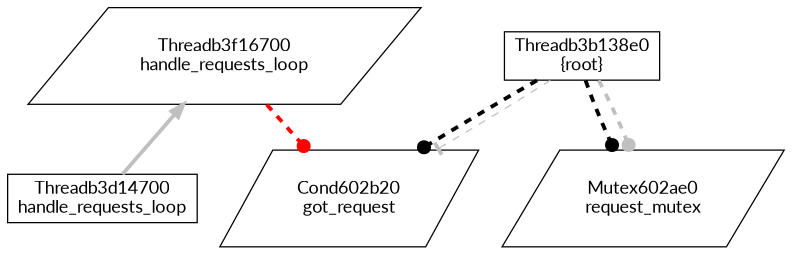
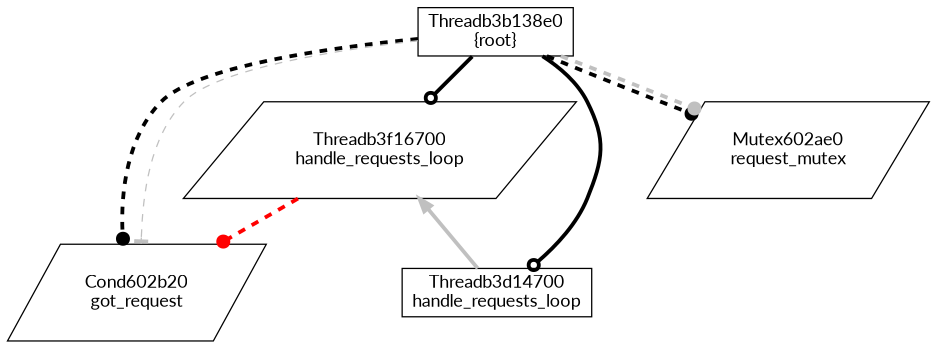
edge "Threadb3b138e0 {root}" -> "Threadb3f16700 handle_requests_loop": added
edge "Threadb3b138e0 {root}" -> "Threadb3d14700 handle_requests_loop": added
